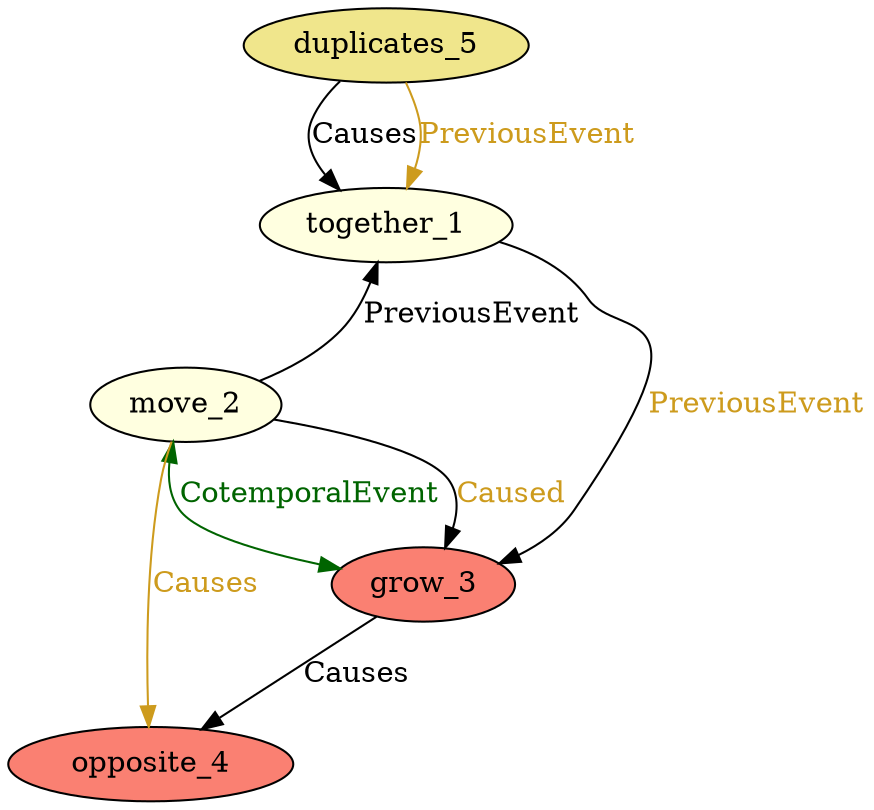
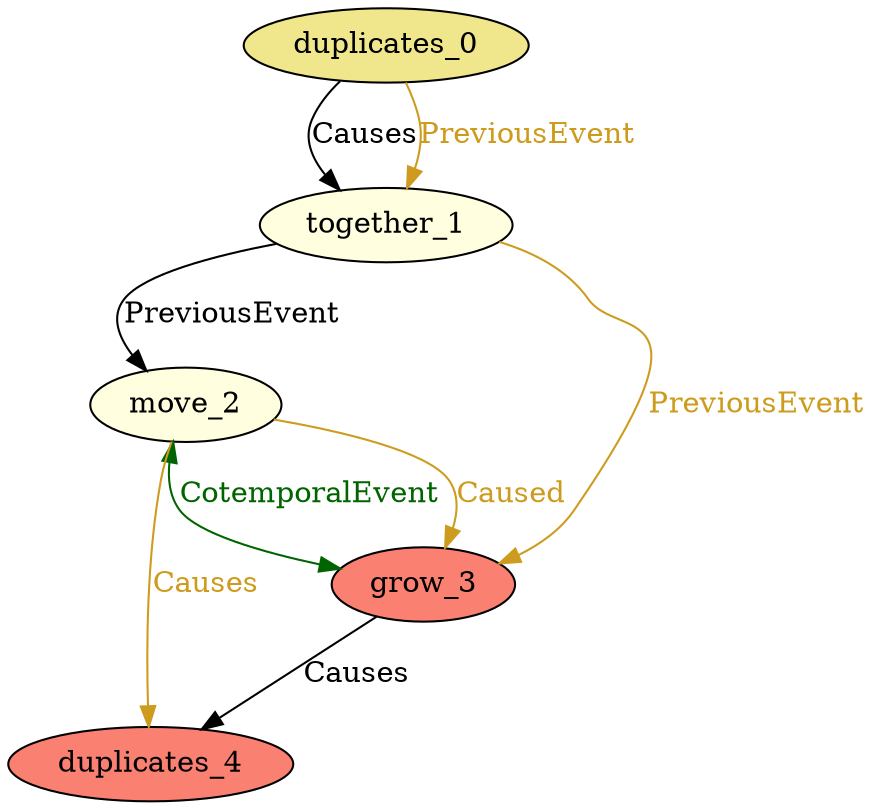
node "duplicates_5": label "duplicates_5" -> "duplicates_0"
edge "move_2" -> "together_1": reversed
edge "together_1" -> "grow_3": color Black -> goldenrod3
edge "move_2" -> "grow_3": color Black -> goldenrod3
node "opposite_4": label "opposite_4" -> "duplicates_4"
